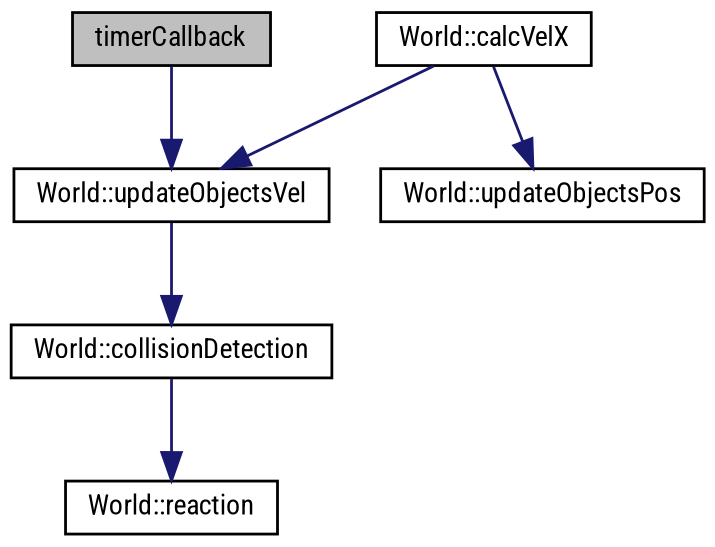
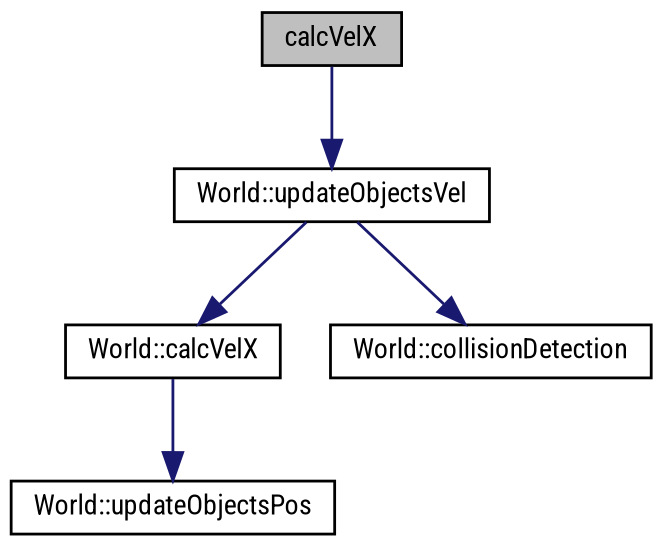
node "timerCallback": label "timerCallback" -> "calcVelX"
edge "World::calcVelX" -> "World::updateObjectsVel": reversed
node "World::reaction": removed
